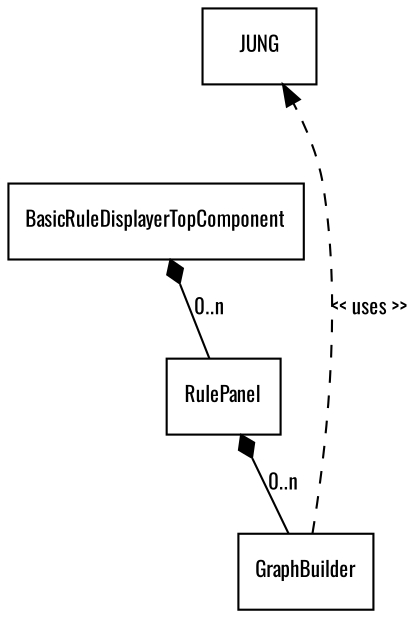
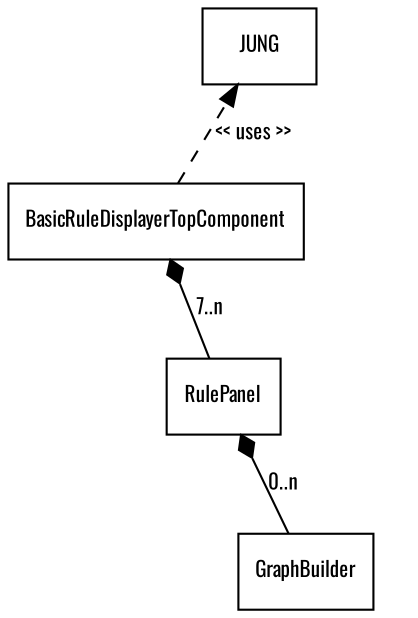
edge "RulePanel" -> "BasicRuleDisplayerTopComponent": label "0..n" -> "7..n"
edge "GraphBuilder" -> "JUNG": now "BasicRuleDisplayerTopComponent" -> "JUNG"
